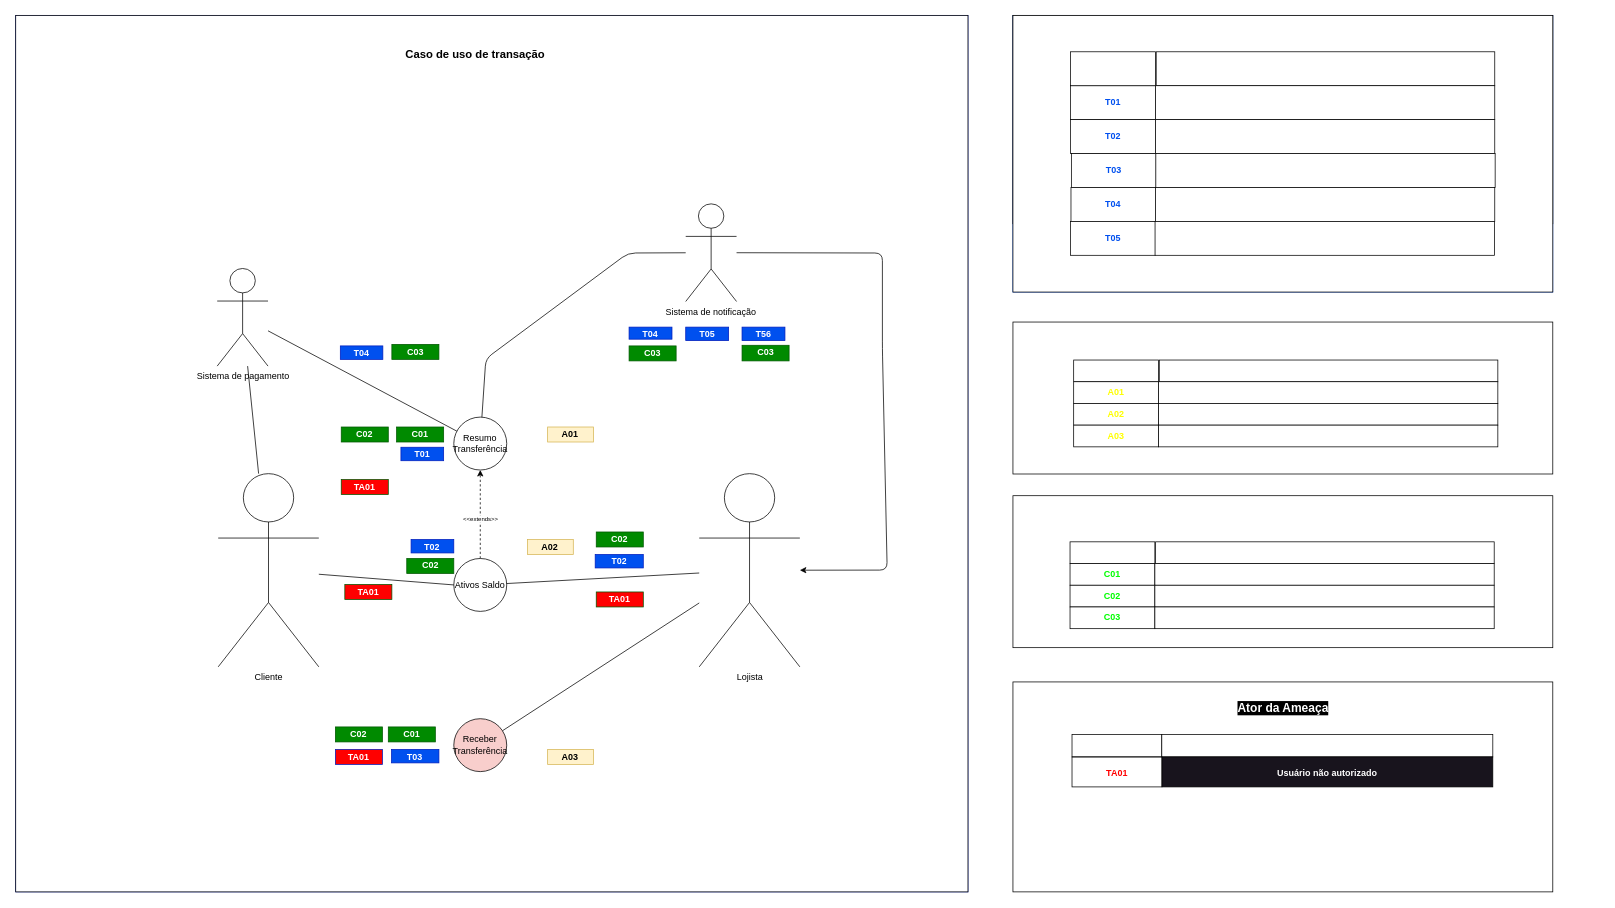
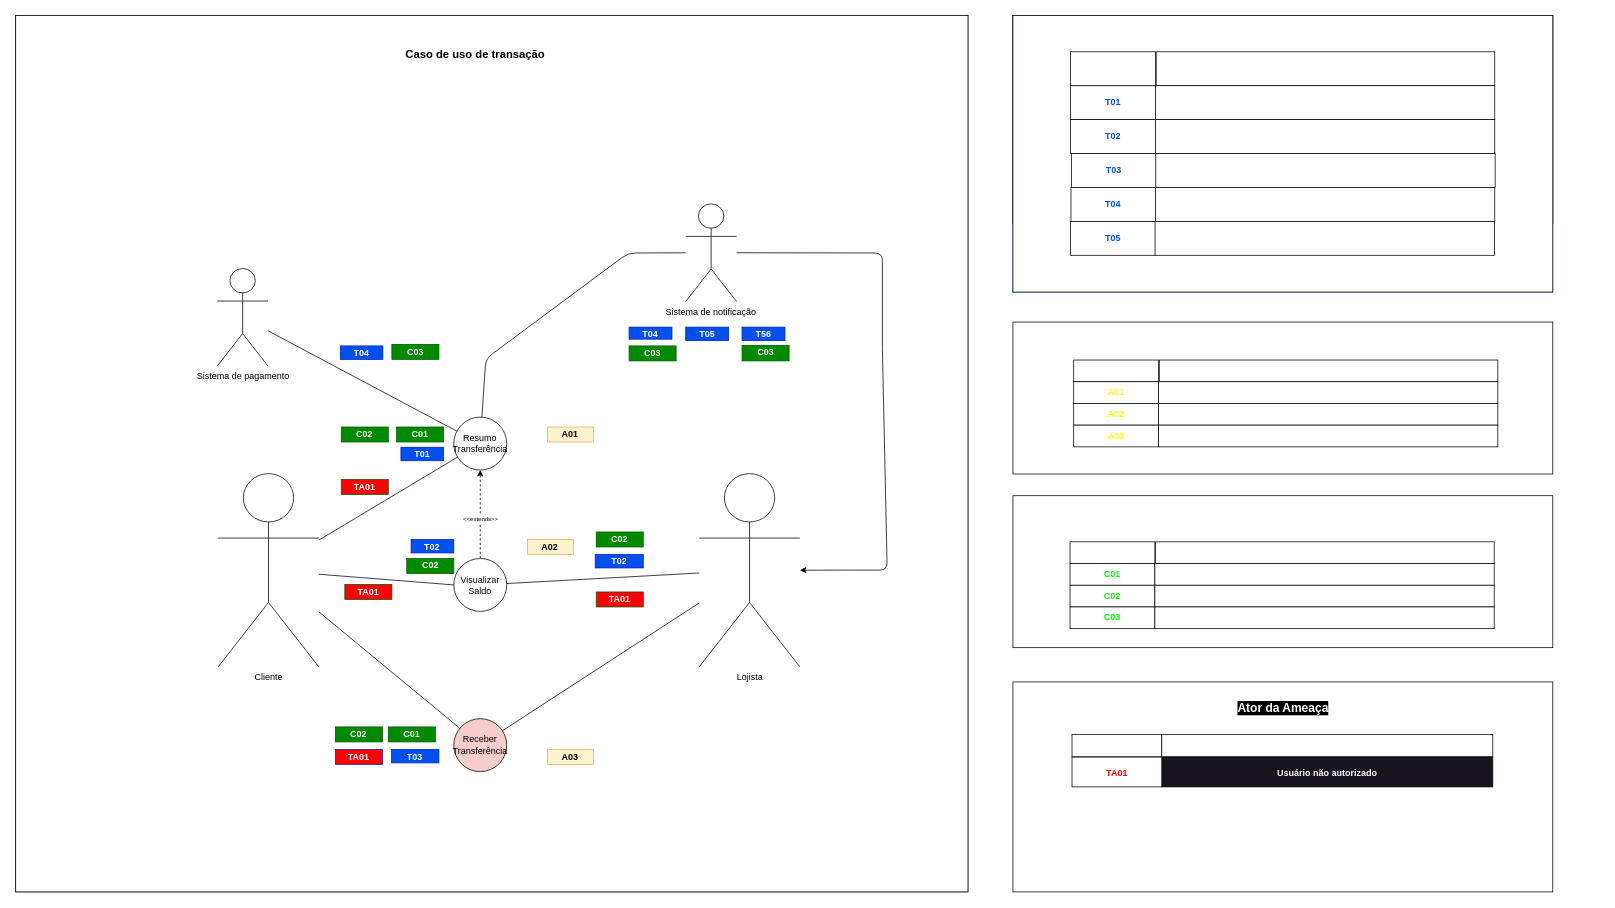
edge "Sistema de pagamento" -- "Cliente": now "Receber Transferência" -- "Cliente"
edge "Resumo Transferência" -- "Cliente": added
node "Ativos Saldo": label "Ativos Saldo" -> "Visualizar Saldo"
